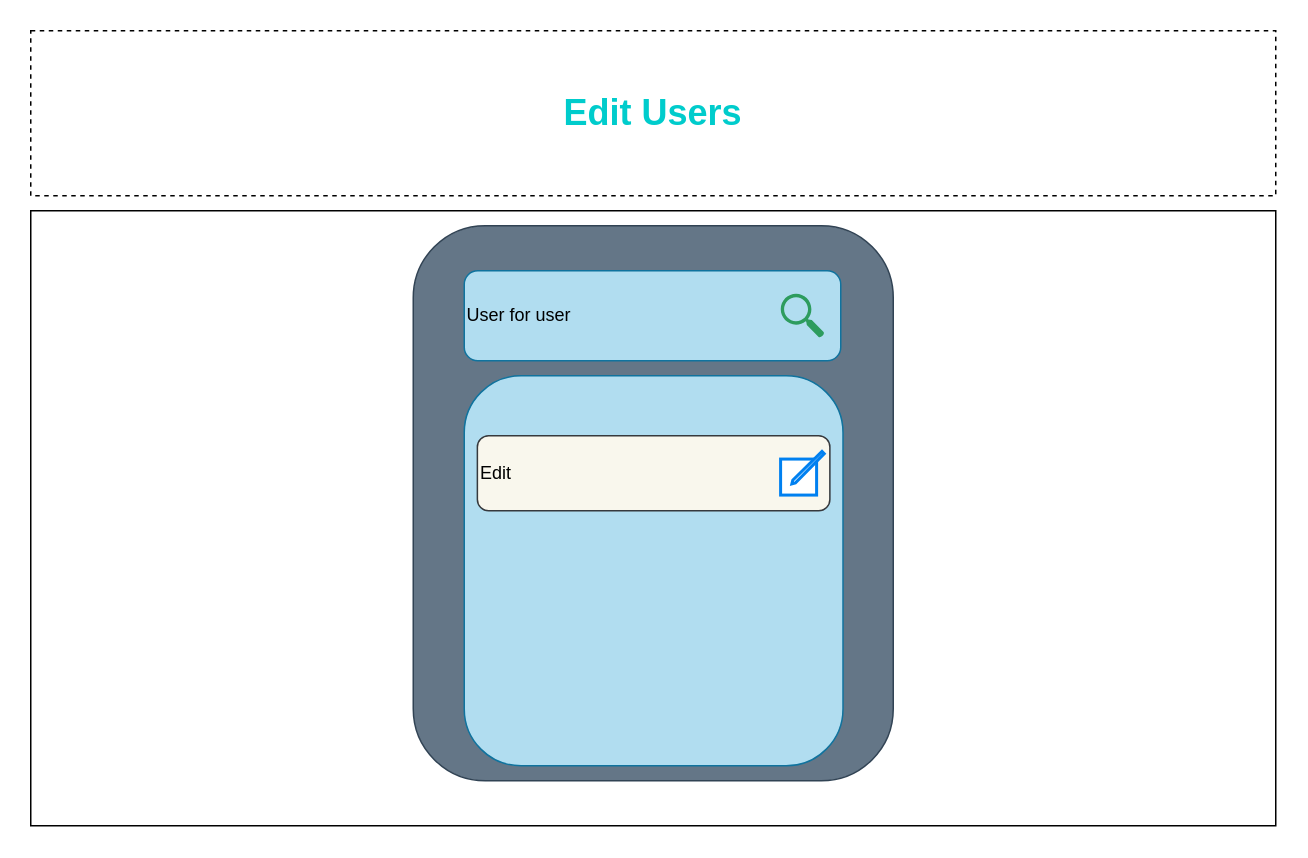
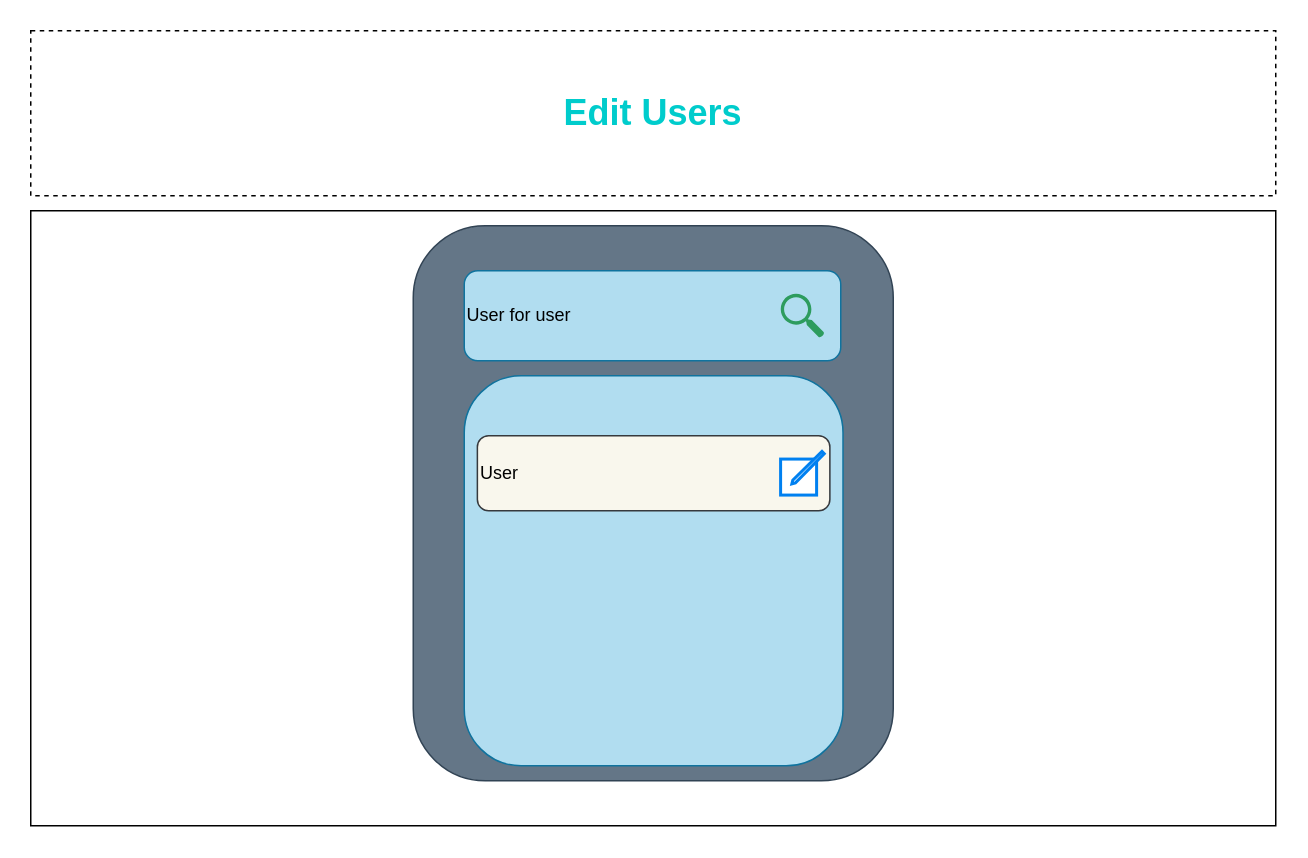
node "Edit": label "Edit" -> "User"
